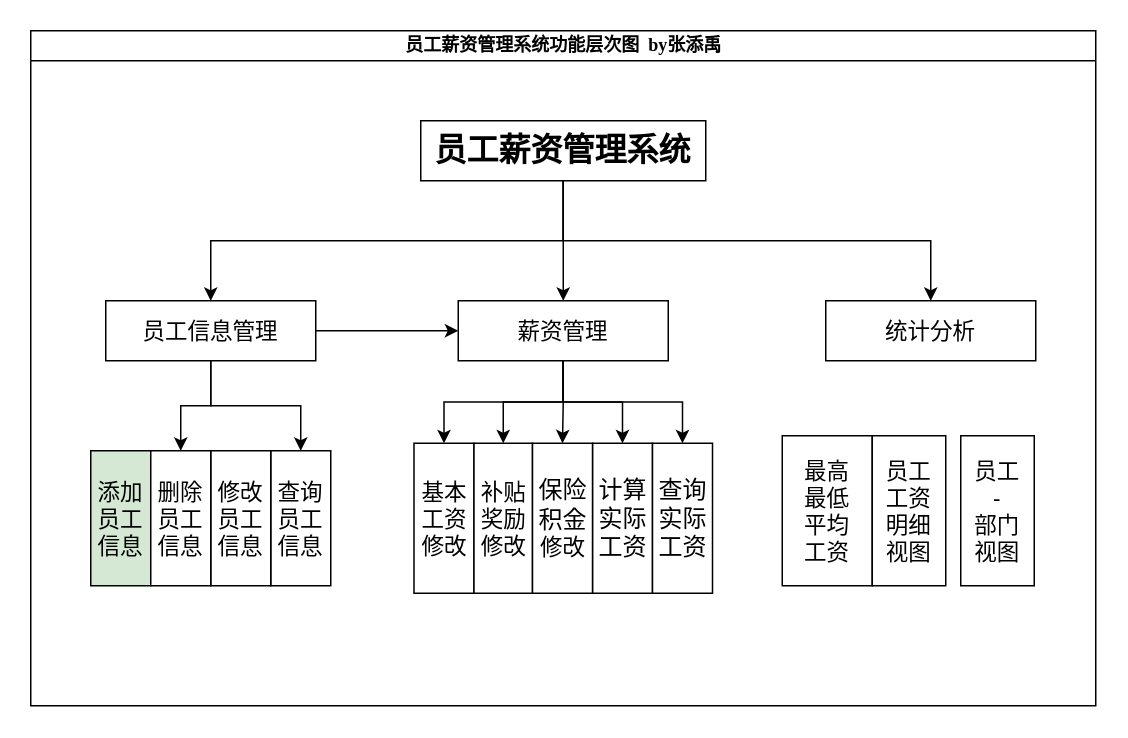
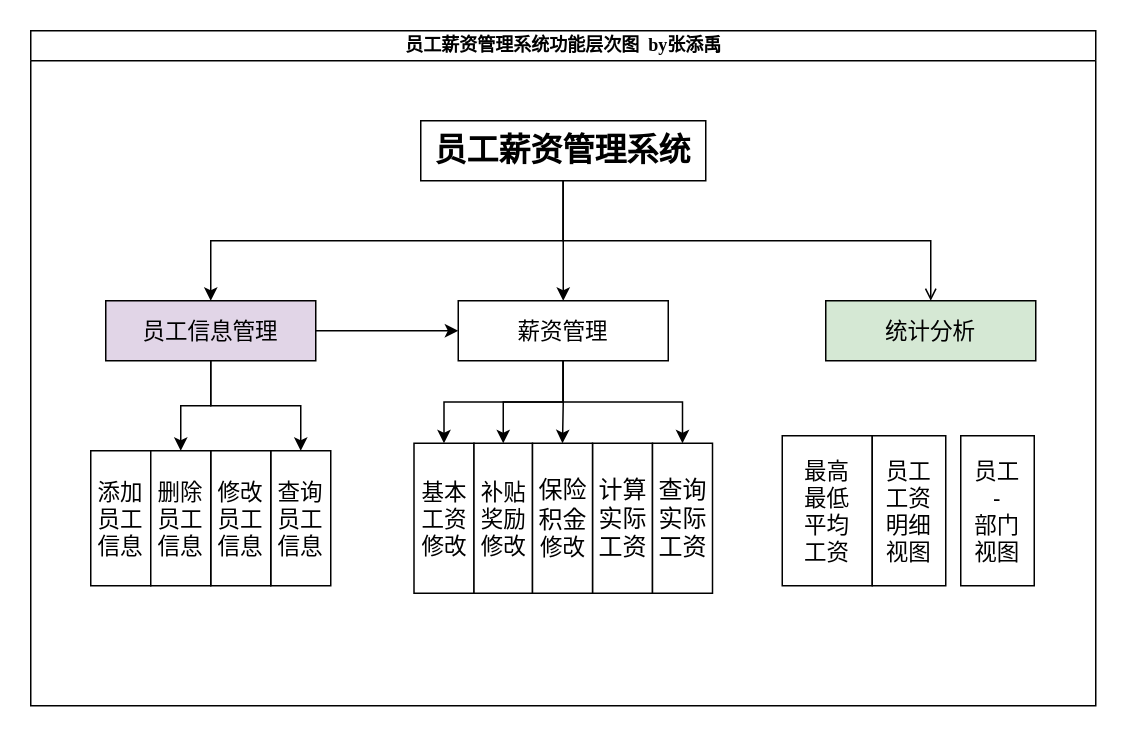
edge "员工薪资管理系统" -> "统计分析": arrowhead classic -> open
node "员工信息管理": fillcolor #ffffff -> #e1d5e7
node "统计分析": fillcolor #ffffff -> #d5e8d4
edge "薪资管理" -> "计算实际工资": removed
node "添加员工信息": fillcolor #d5e8d4 -> #ffffff
